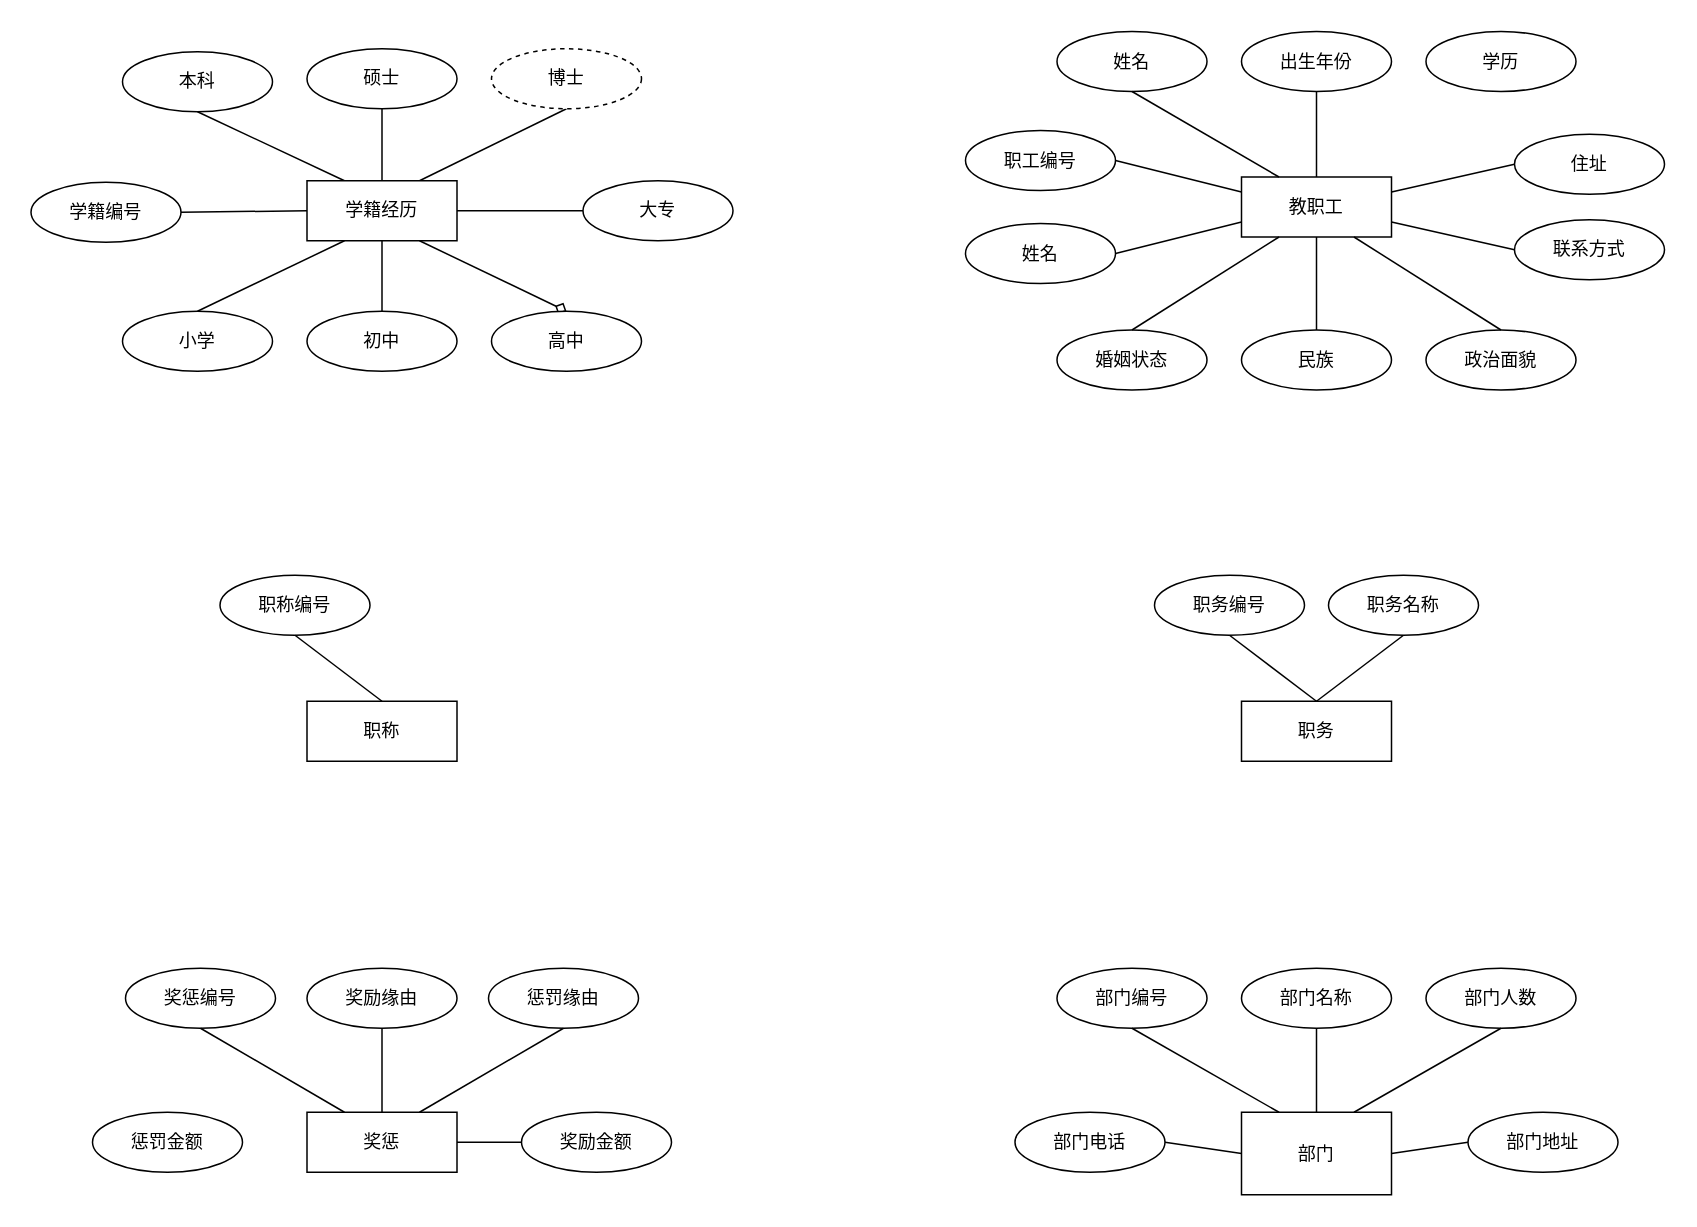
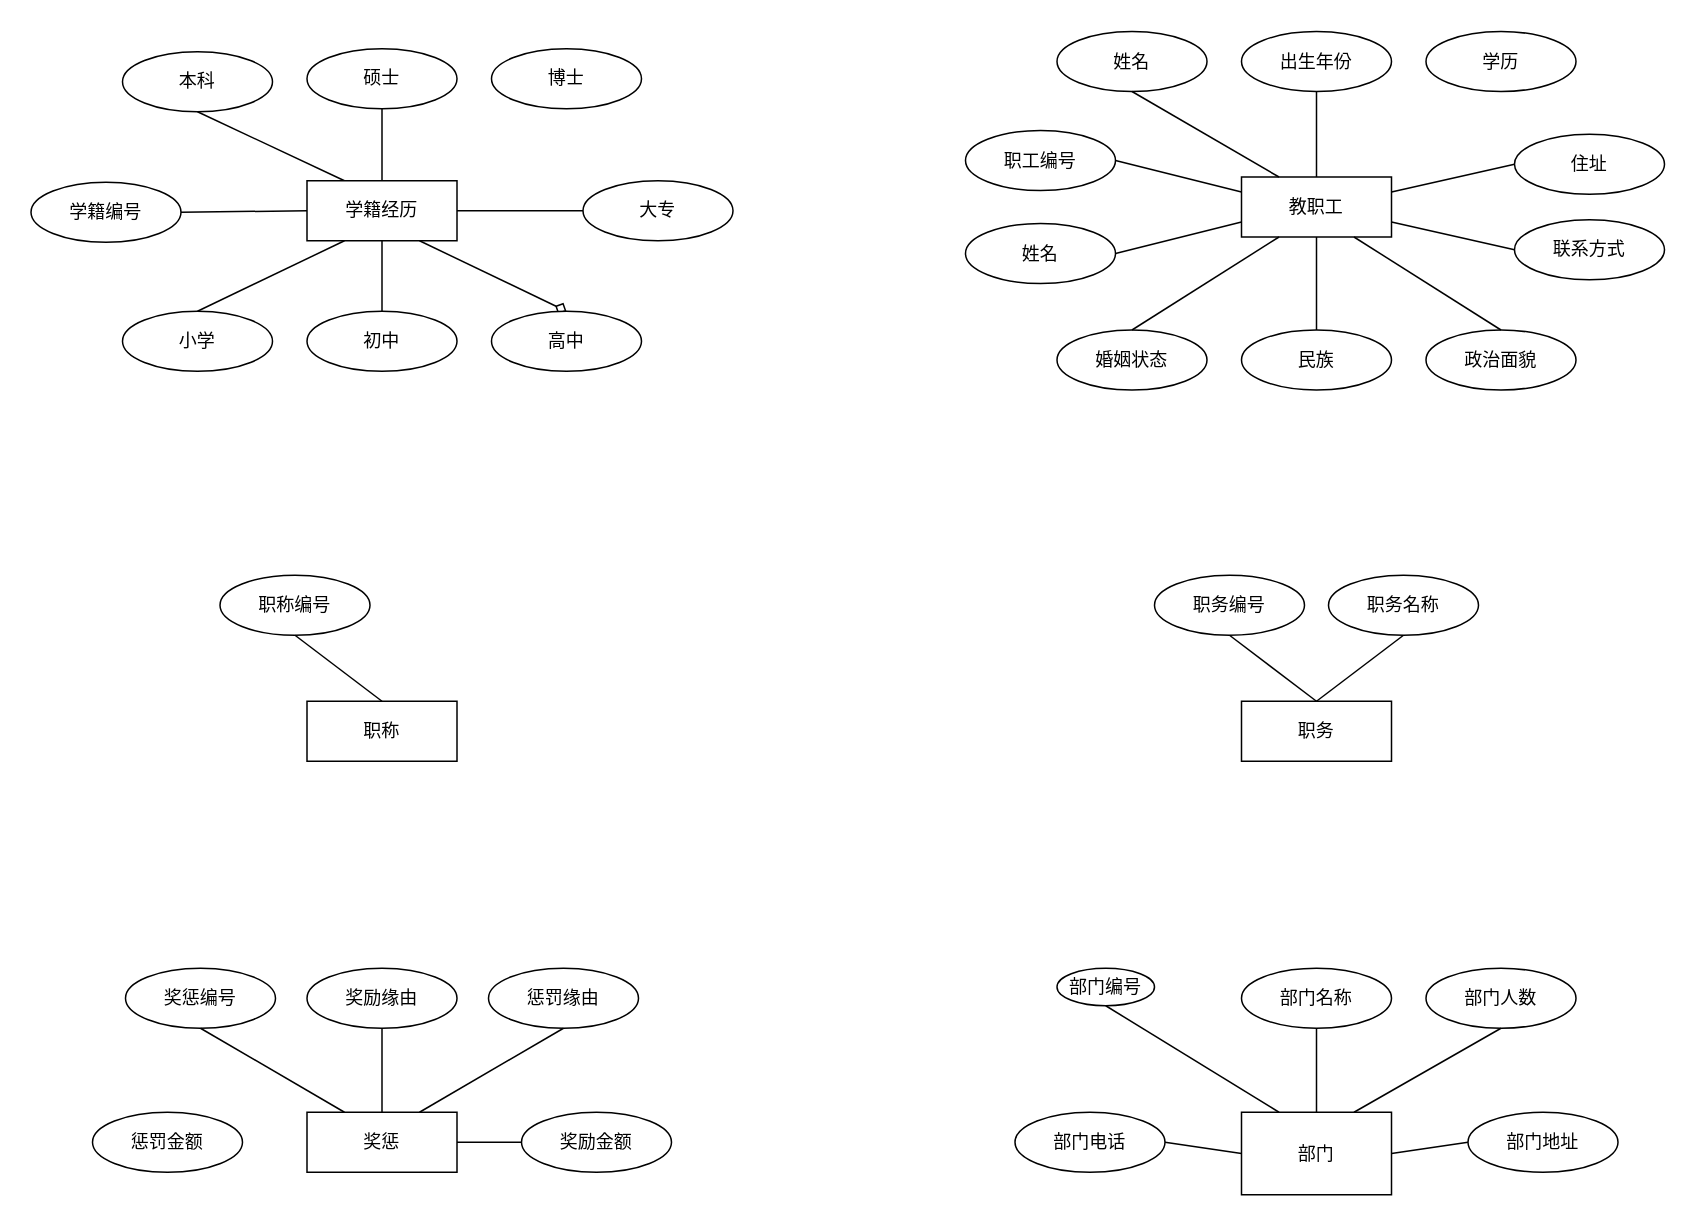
node "博士": style dashed -> solid
edge "博士" -- "学籍经历": removed
node "部门编号": size 150x60 -> 98x38
